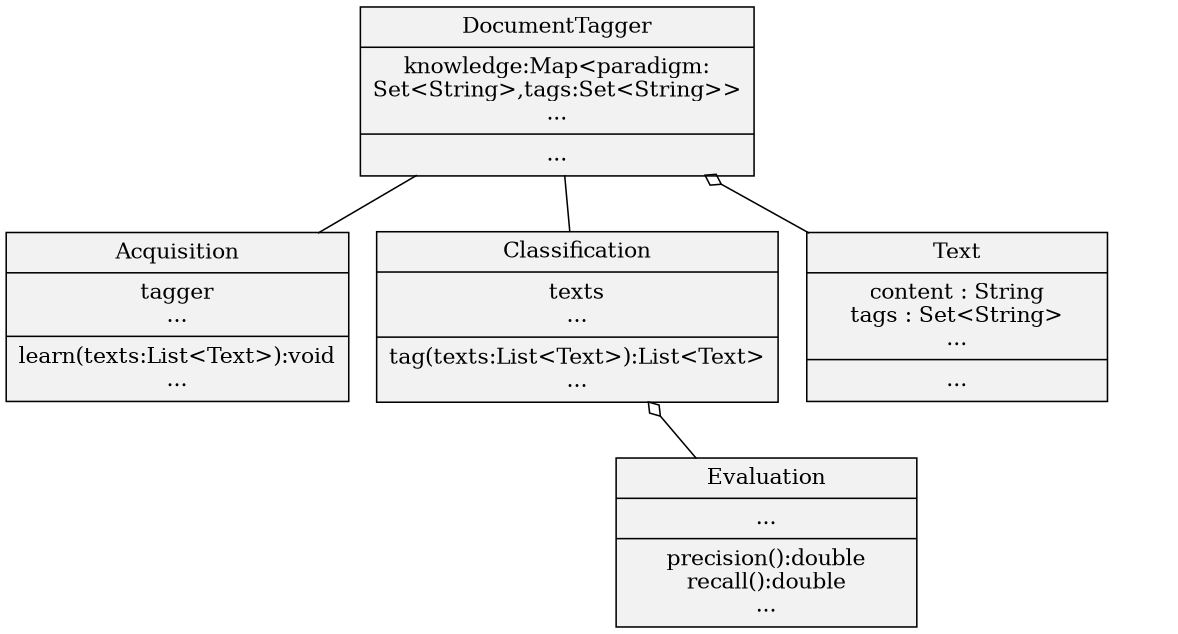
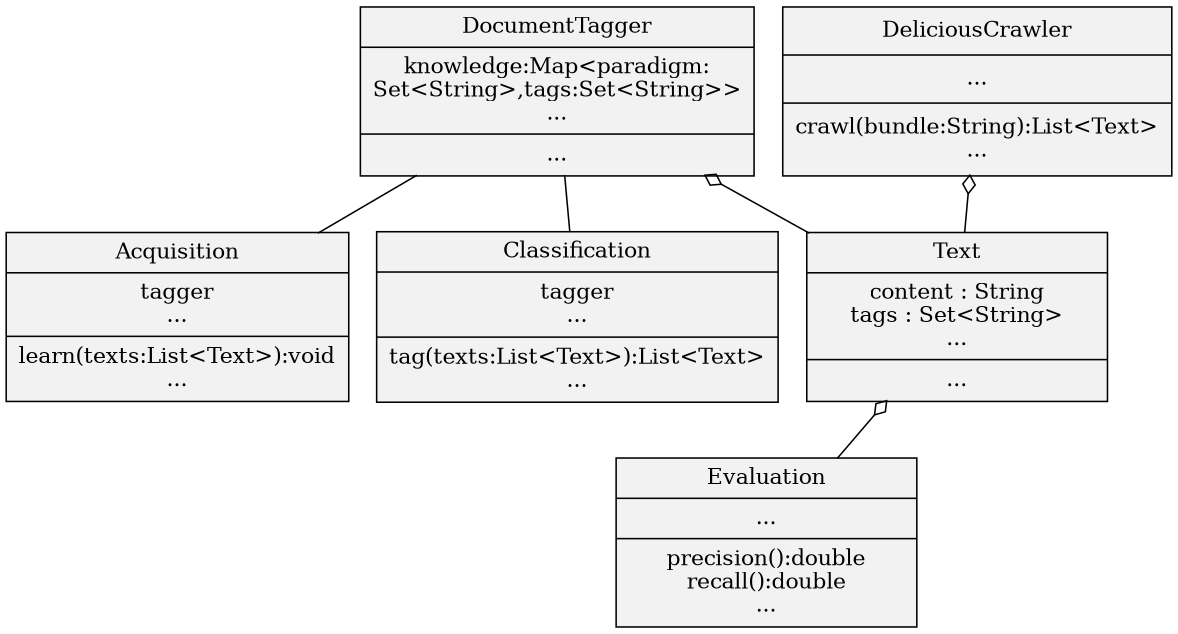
node "DeliciousCrawler": added
node "Classification": text "texts" -> "tagger"
edge "Evaluation" -> "Classification": now "Evaluation" -> "Text"
